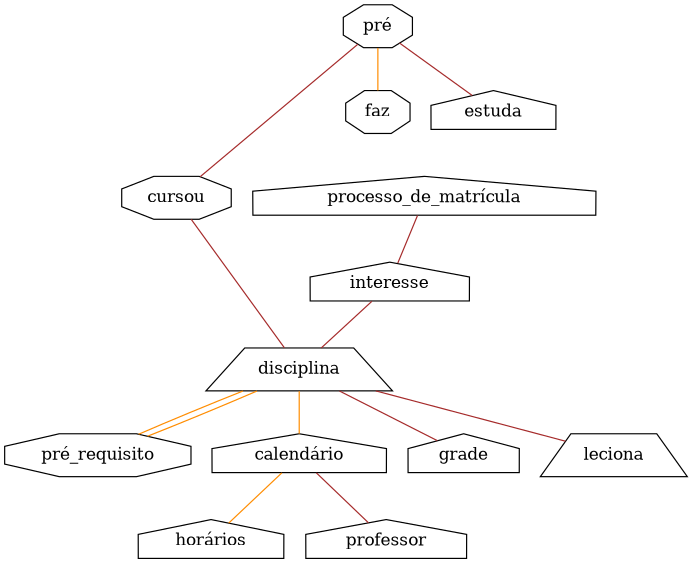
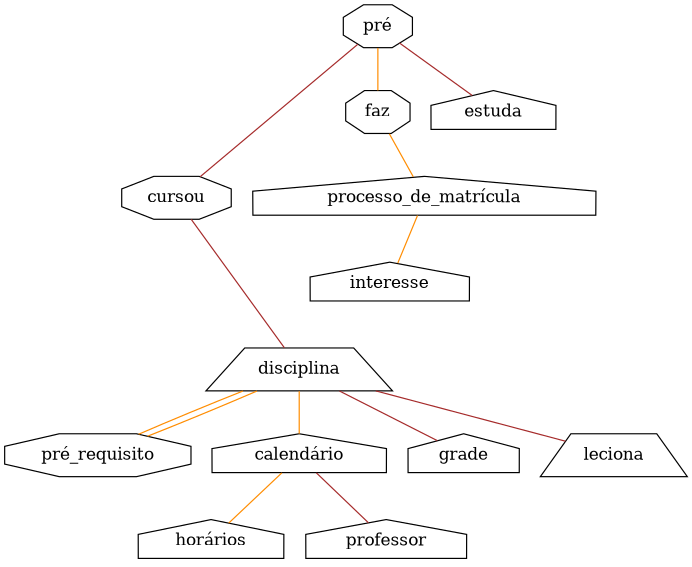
edge "faz" -- "processo_de_matrícula": added
edge "processo_de_matrícula" -- "interesse": color brown -> darkorange
edge "interesse" -- "disciplina": removed
